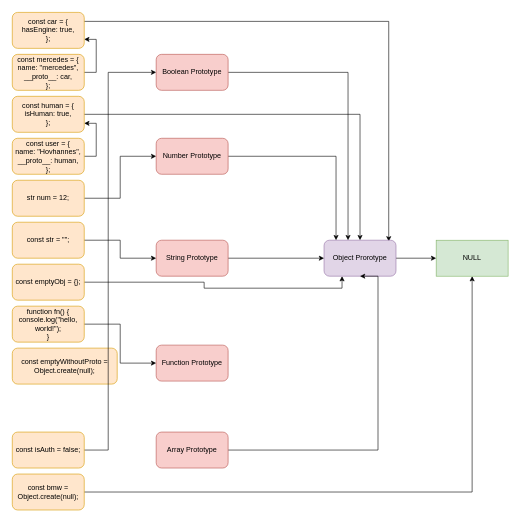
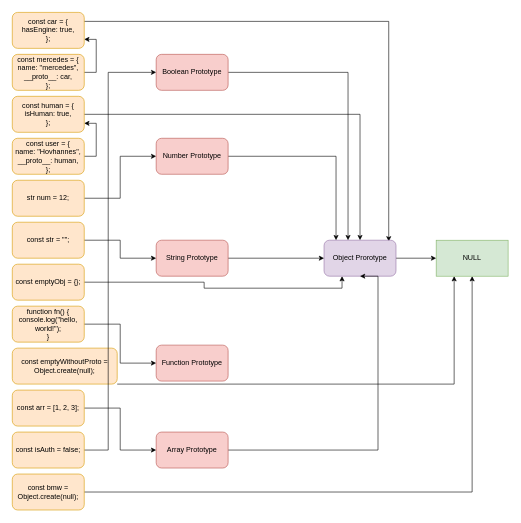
edge "const emptyWithoutProto = Object.create(null);" -> "NULL": added
node "const arr = [1, 2, 3];": added
edge "const arr = [1, 2, 3];" -> "Array Prototype": added
